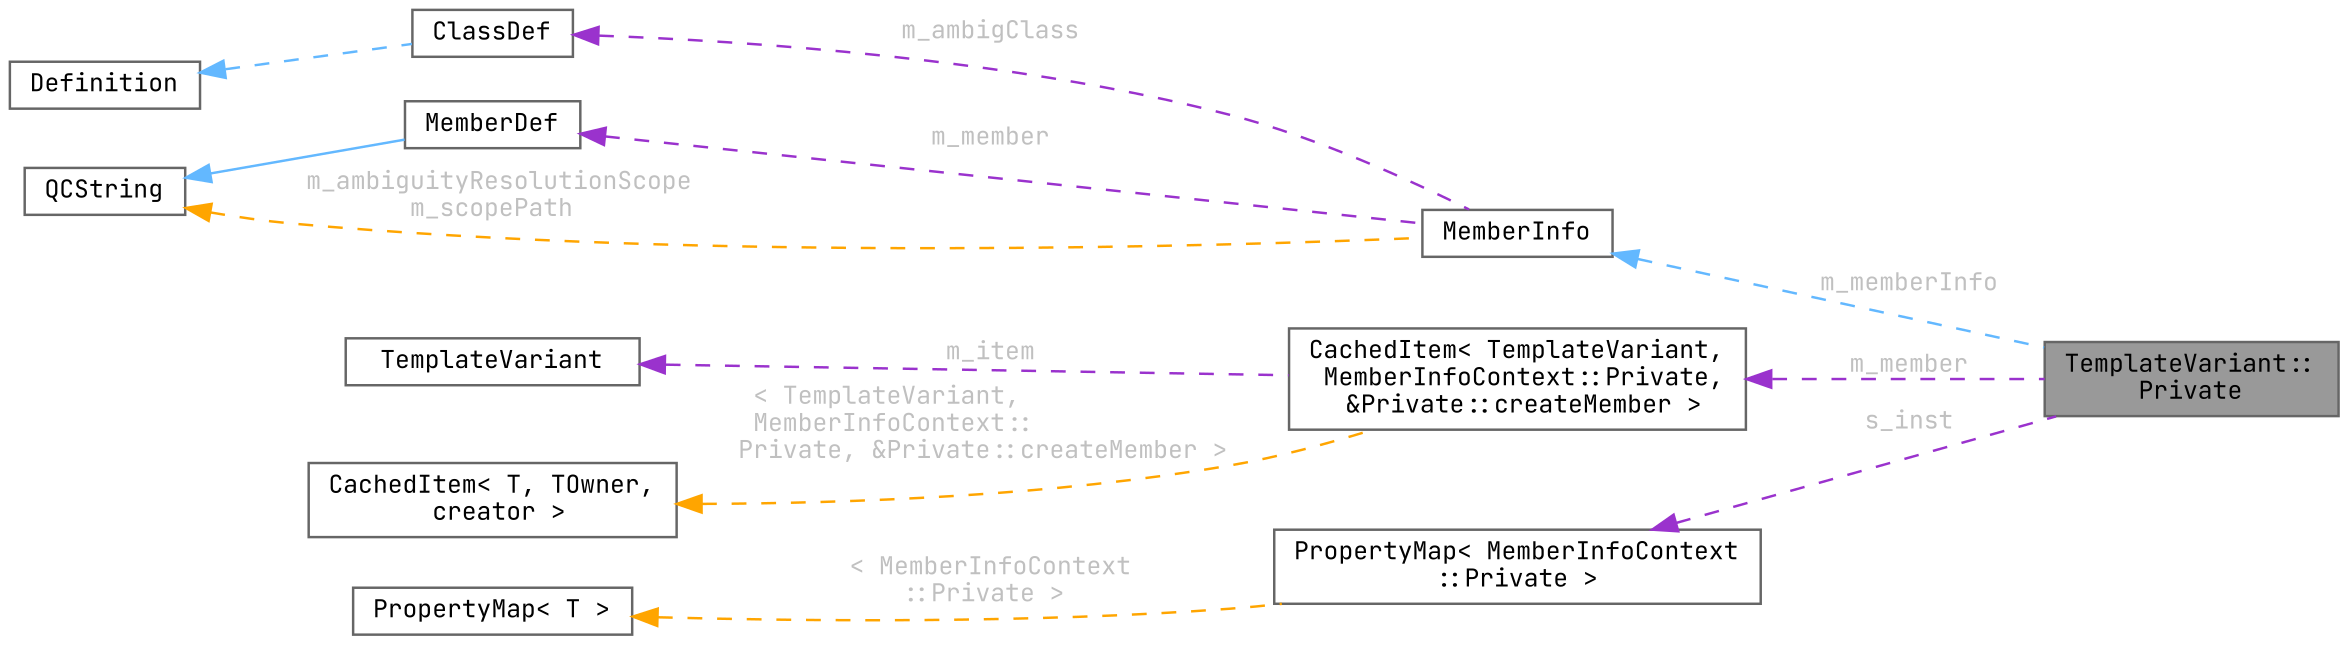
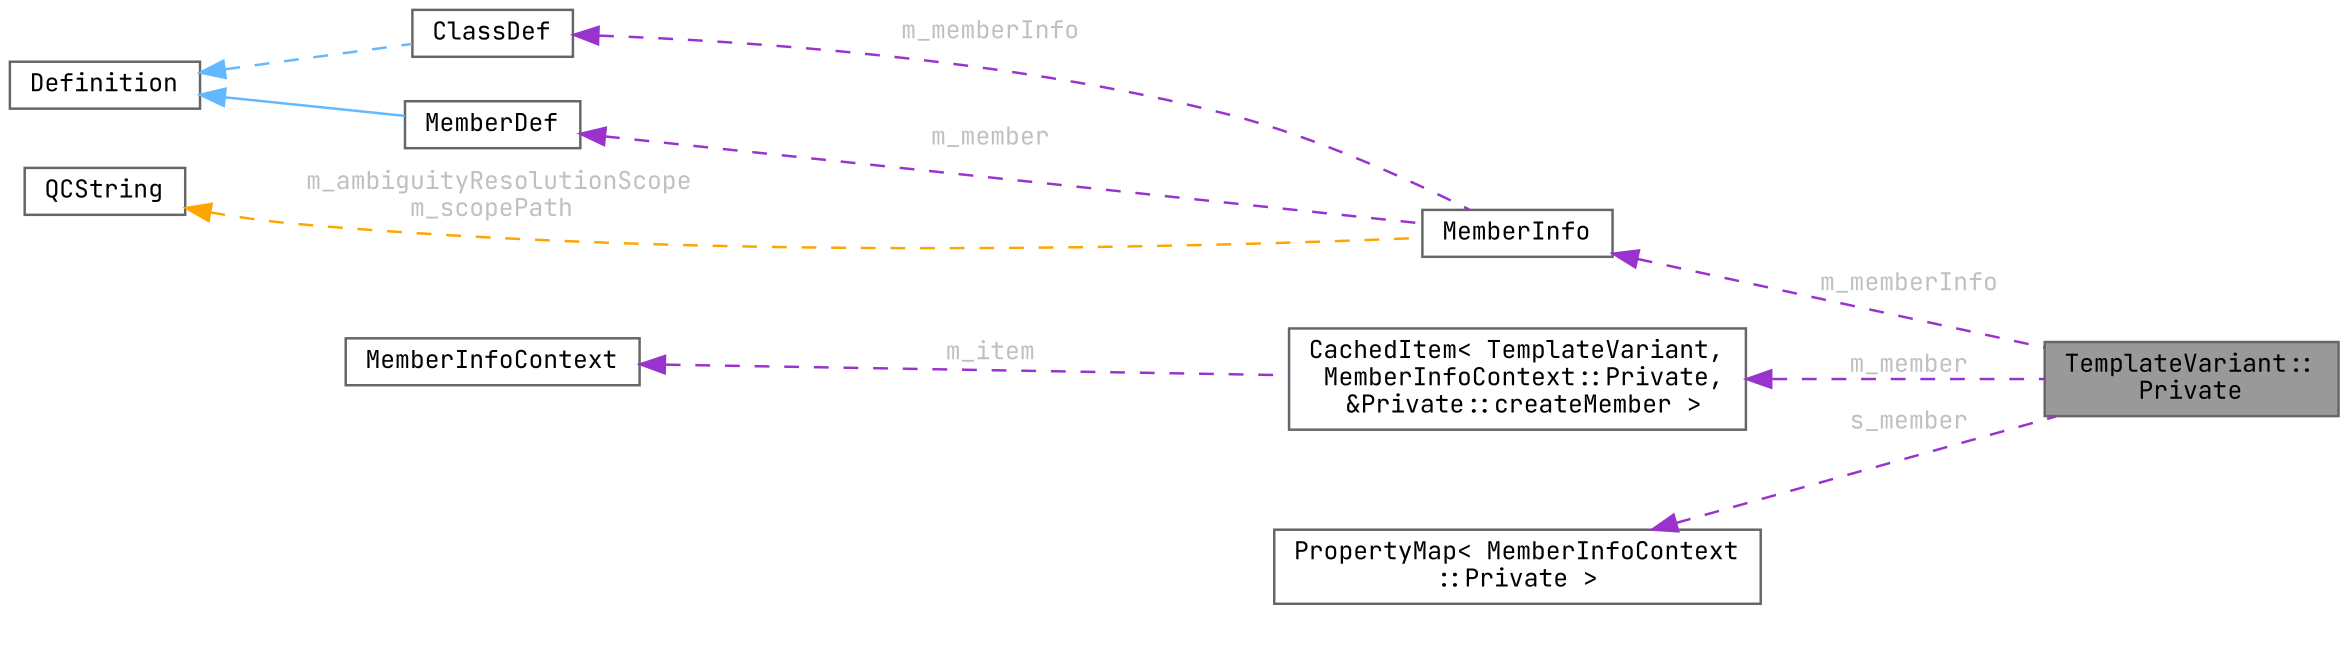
edge "MemberInfo" -> "ClassDef": label " m_ambigClass" -> " m_memberInfo"
edge "MemberDef" -> "QCString": now "MemberDef" -> "Definition"
edge "TemplateVariant:: Private" -> "MemberInfo": color steelblue1 -> darkorchid3
node "TemplateVariant": label "TemplateVariant" -> "MemberInfoContext"
edge "TemplateVariant:: Private" -> "PropertyMap< MemberInfoContext ::Private >": label " s_inst" -> " s_member"
node "CachedItem< T, TOwner, creator >": removed
node "PropertyMap< T >": removed
